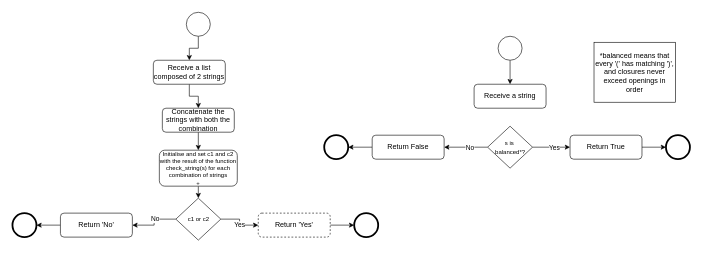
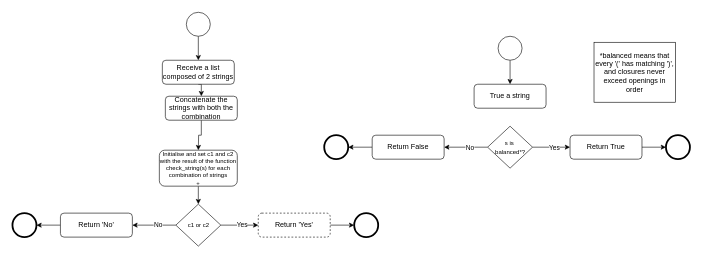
node "Receive a list composed of 2 strings": moved (189, 72) -> (198, 72)
node "Receive a string": label "Receive a string" -> "True a string"
node "Concatenate the strings with both the combination": moved (198, 120) -> (201, 108)
node "c1 or c2": moved (198, 219) -> (198, 225)
